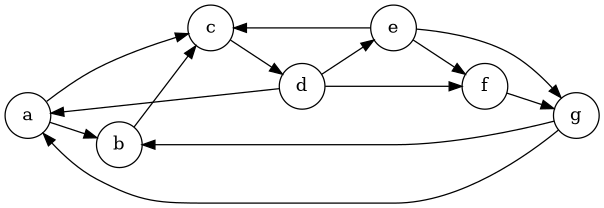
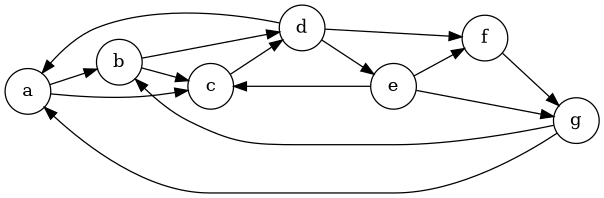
edge "b" -> "d": added
